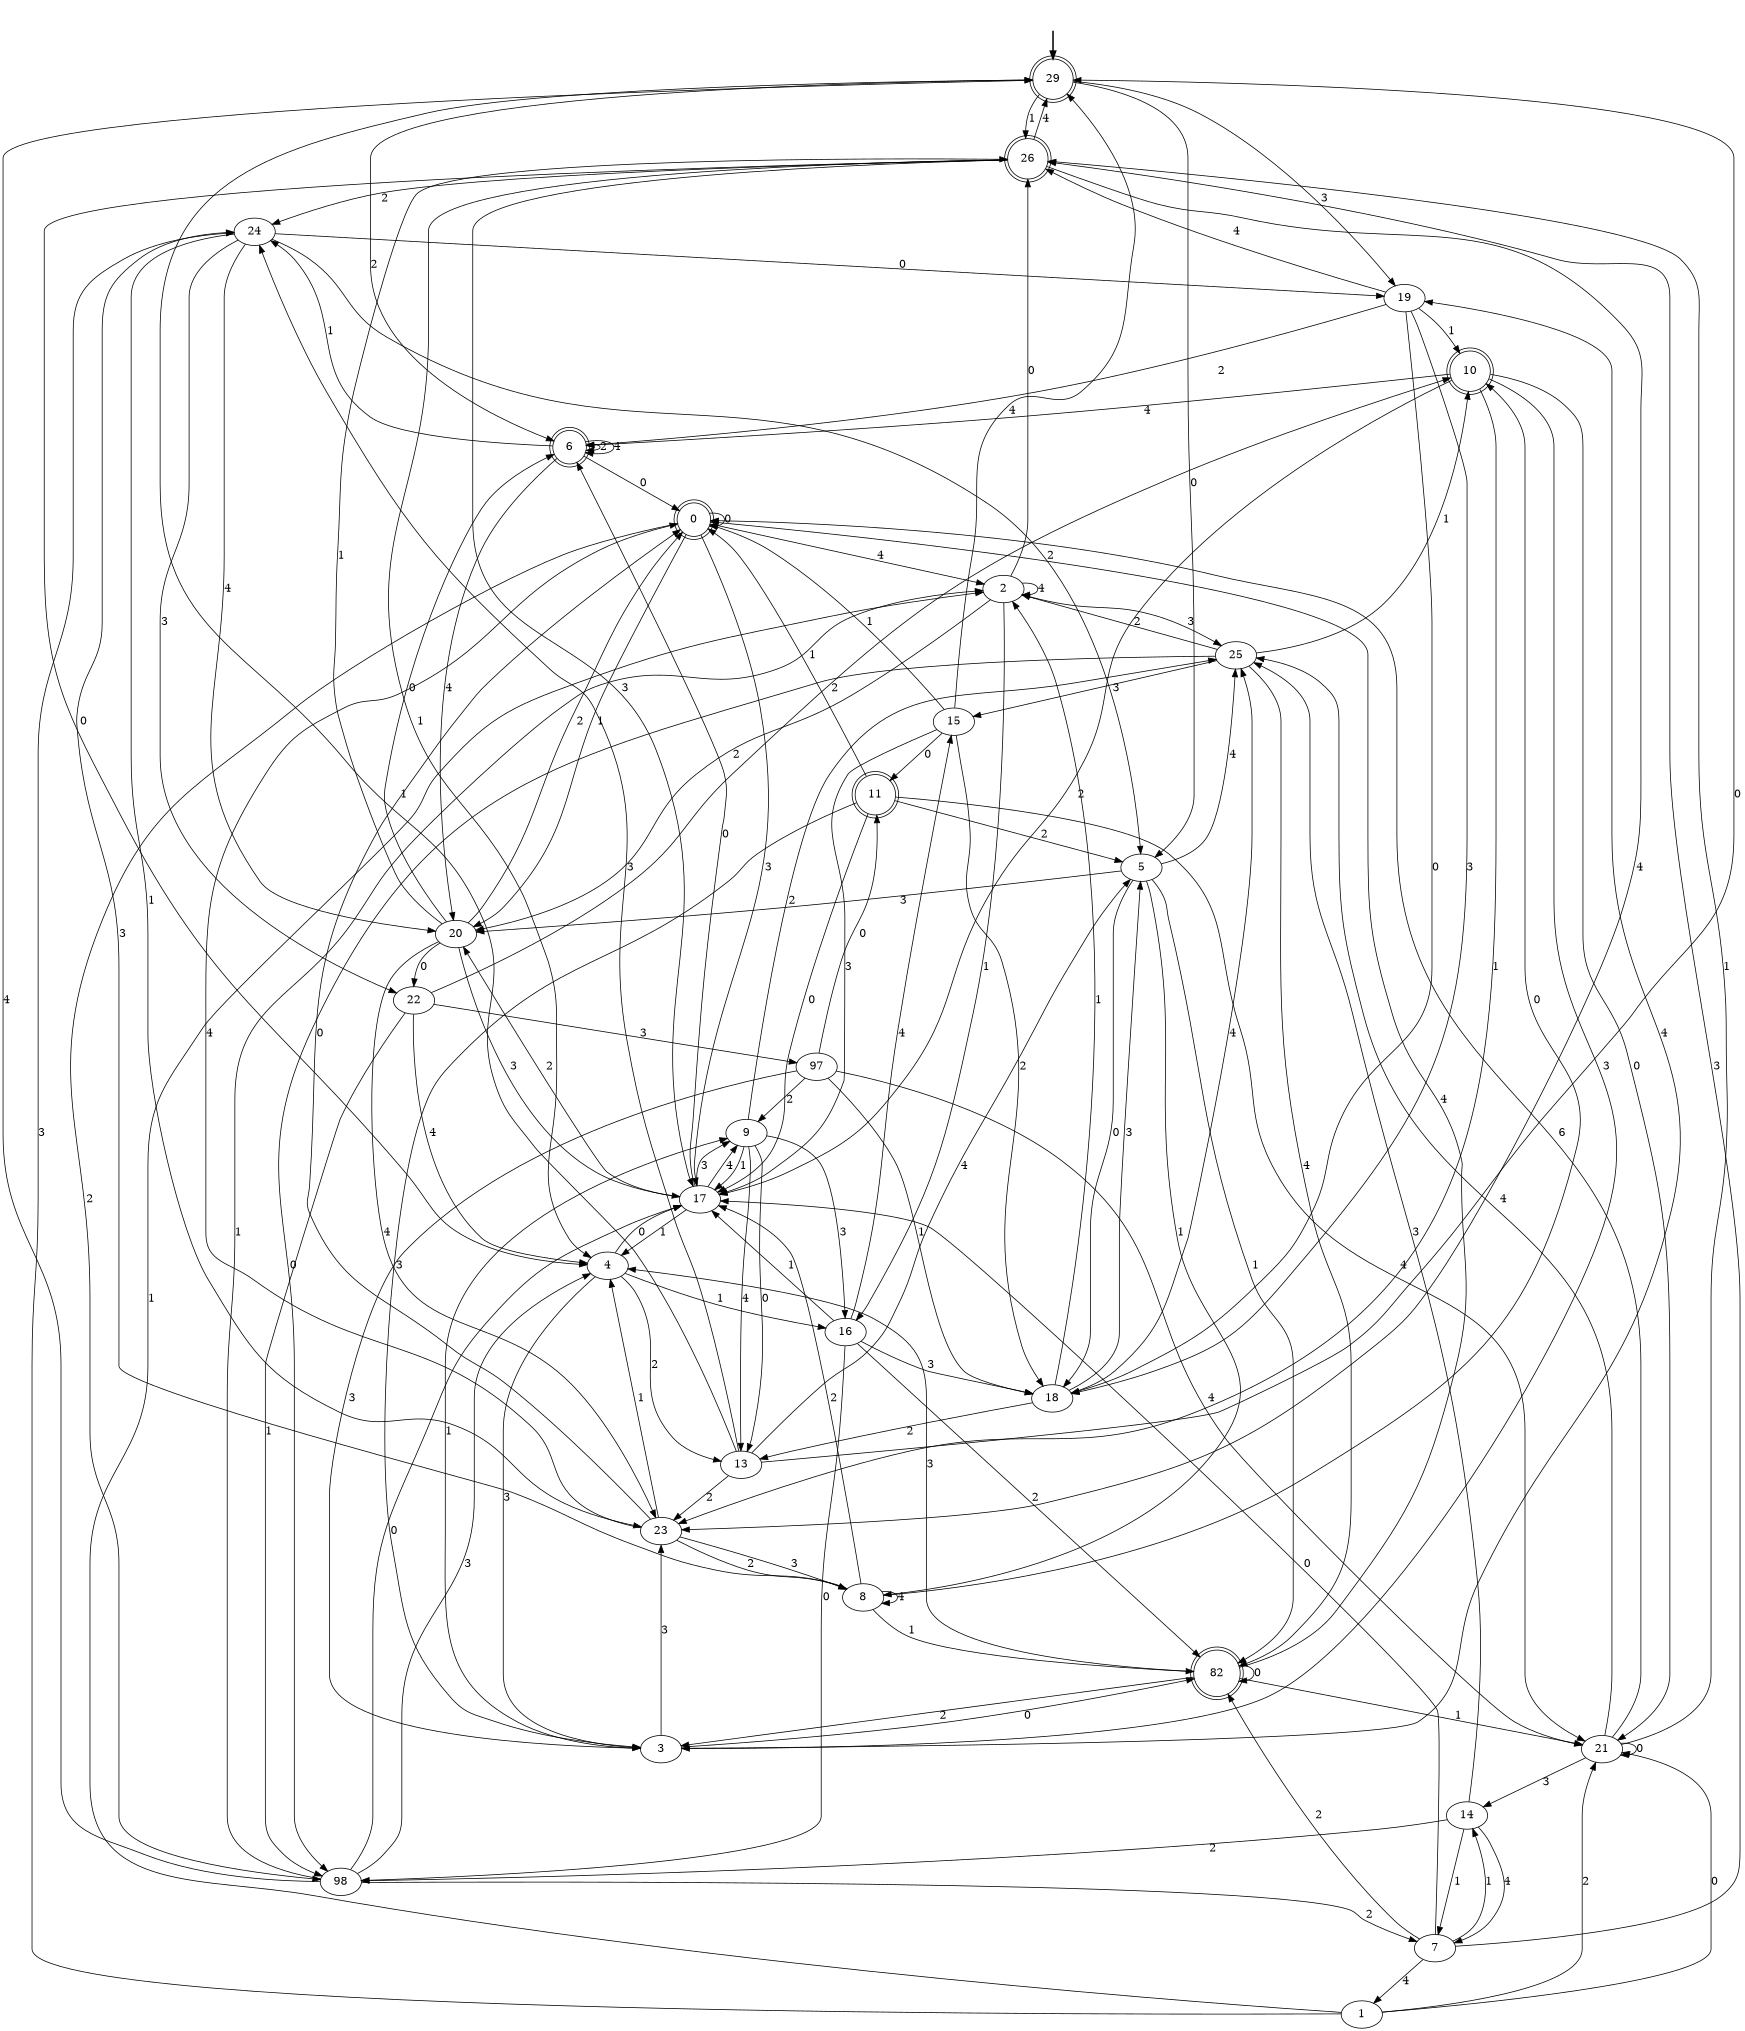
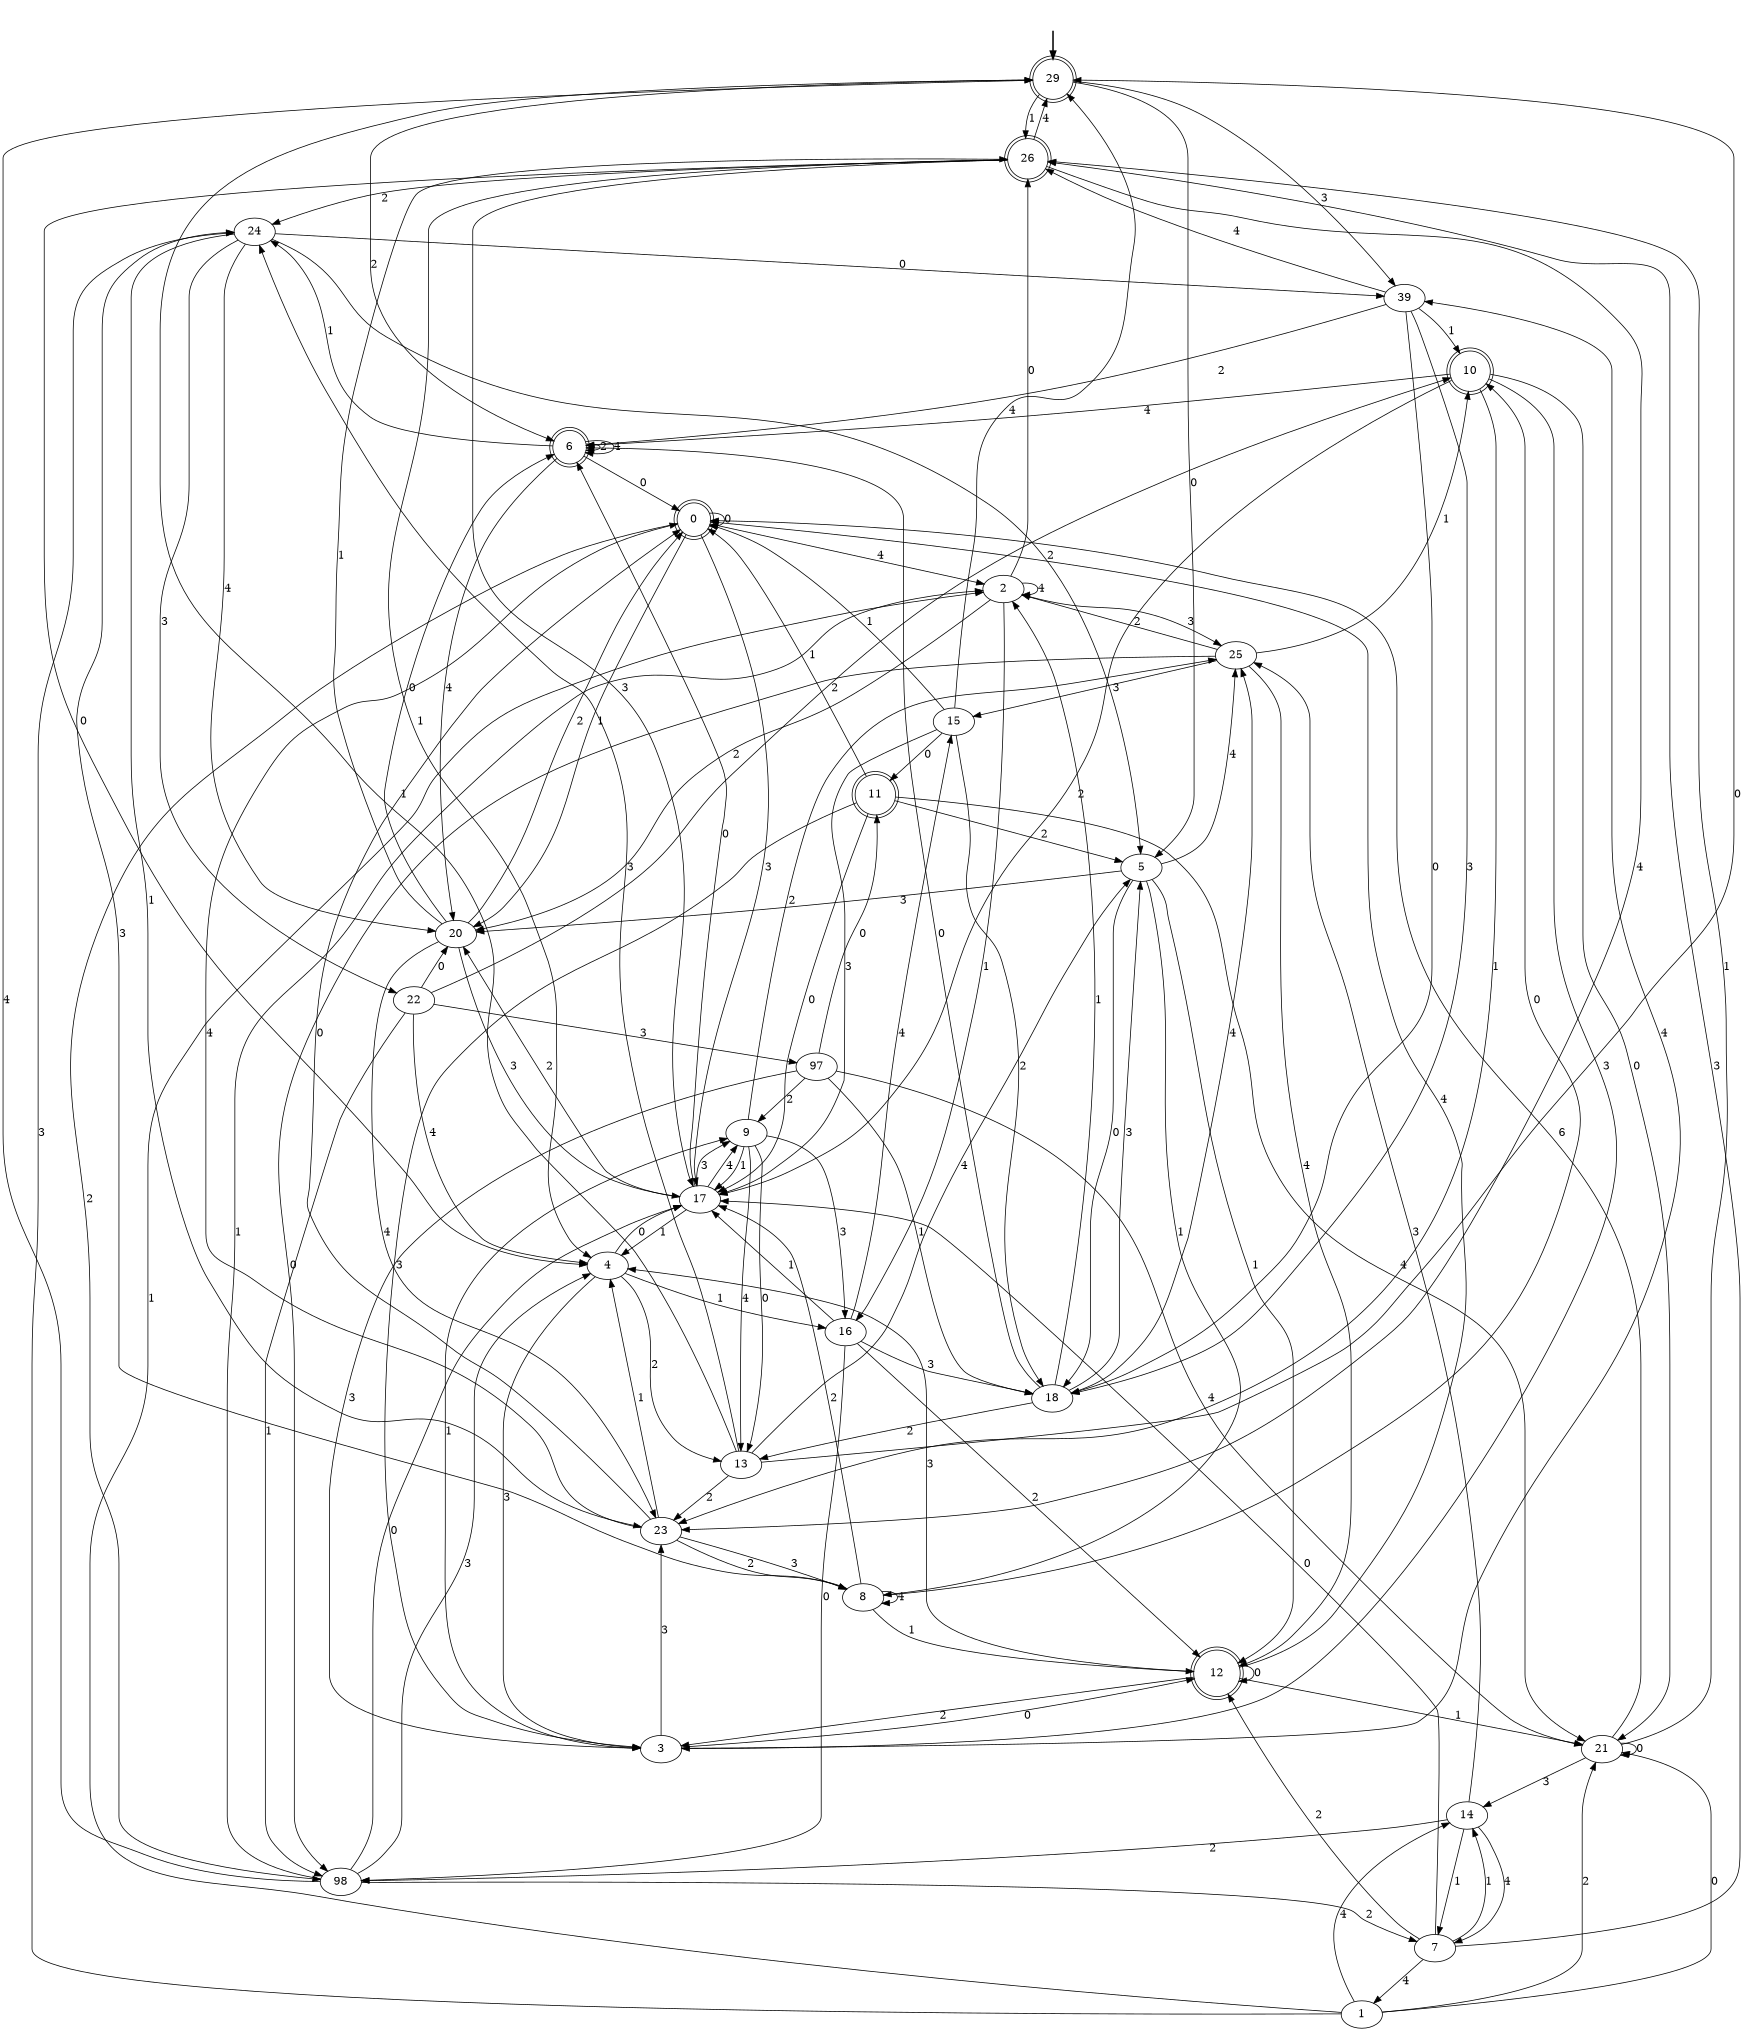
node "19": label "19" -> "39"
edge "18" -> "6": added, label "0"
edge "20" -> "22": reversed
edge "21" -> "25": removed, label "4"
node "82": label "82" -> "12"
edge "1" -> "14": added, label "4"
